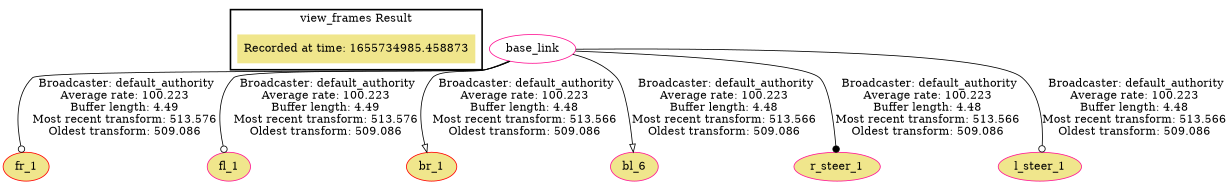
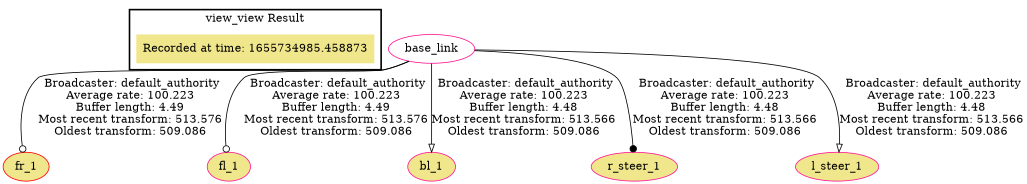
cluster "view_frames Result": label "view_frames Result" -> "view_view Result"
edge "base_link" -> "l_steer_1": arrowhead odot -> onormal
node "br_1": removed
node "bl_6": label "bl_6" -> "bl_1"
